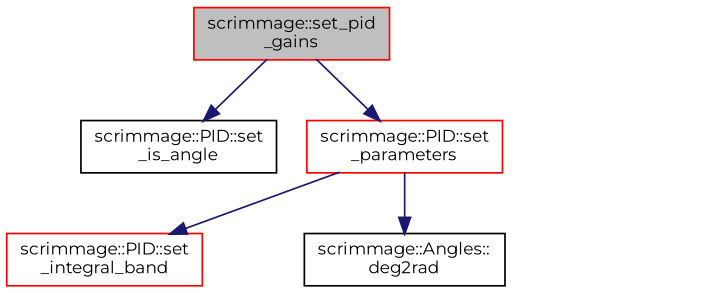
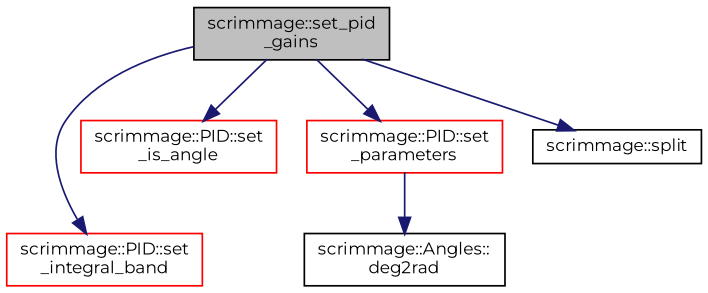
node "scrimmage::set_pid _gains": color red -> black
node "scrimmage::PID::set _is_angle": color black -> red
node "scrimmage::split": added
edge "scrimmage::PID::set _parameters" -> "scrimmage::PID::set _integral_band": now "scrimmage::set_pid _gains" -> "scrimmage::PID::set _integral_band"
